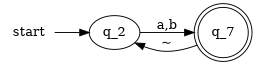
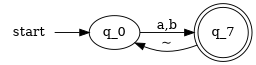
node "q_2": label "q_2" -> "q_0"
